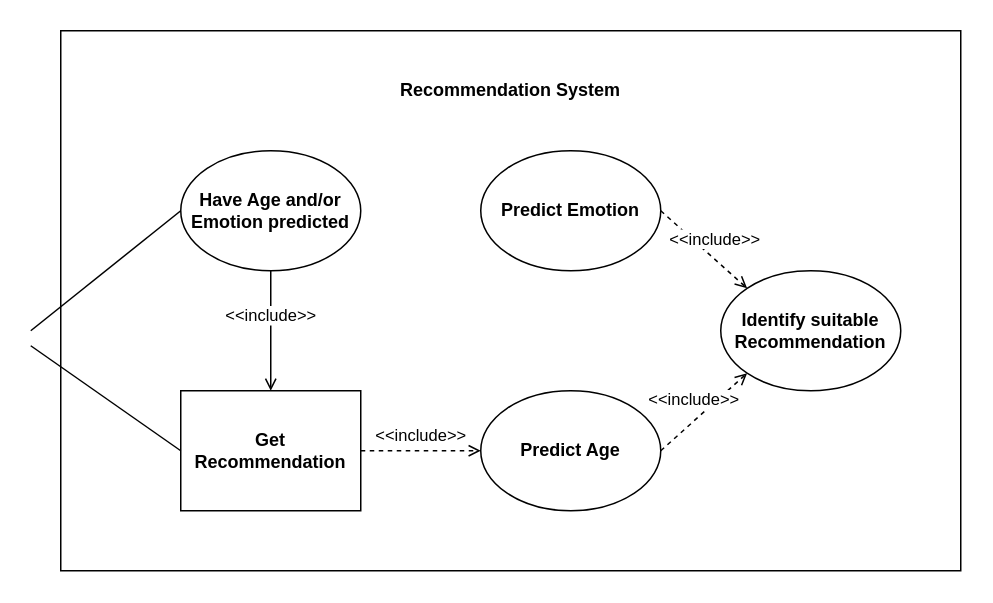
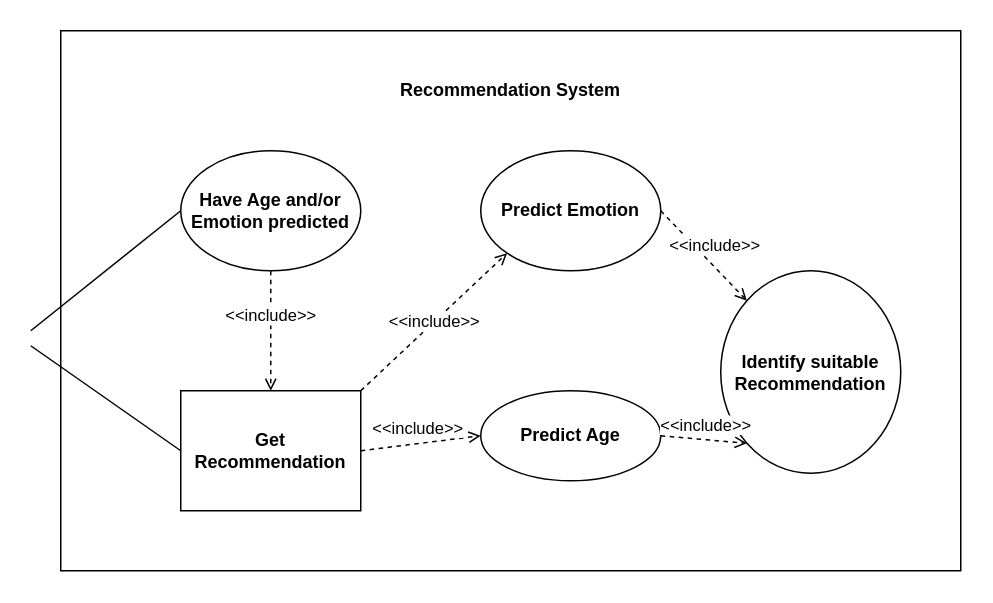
edge "Get Recommendation" -> "Predict Emotion": added, label "<<include>>"
node "Identify suitable Recommendation": size 180x120 -> 180x203
edge "Have Age and/or Emotion predicted" -> "Get Recommendation": style solid -> dashed
node "Predict Age": size 180x120 -> 180x90
